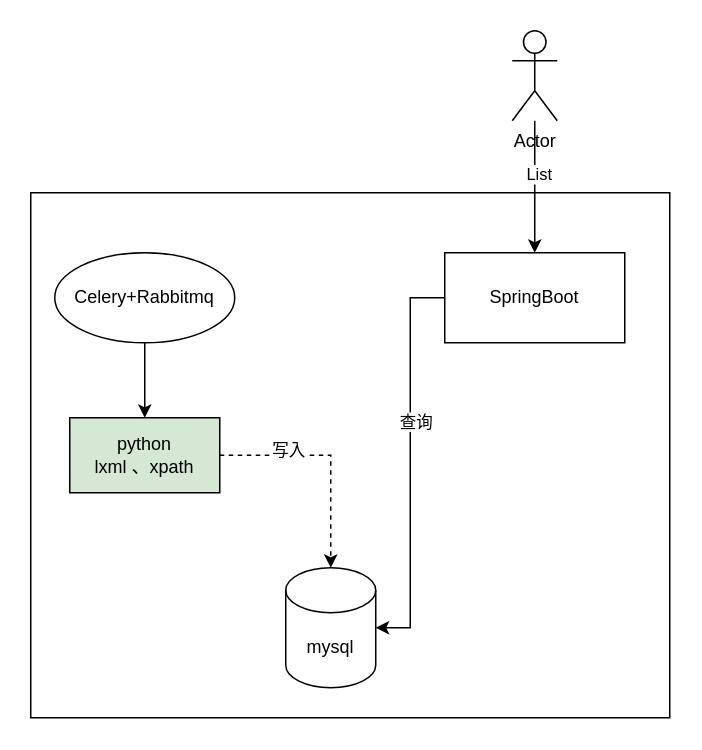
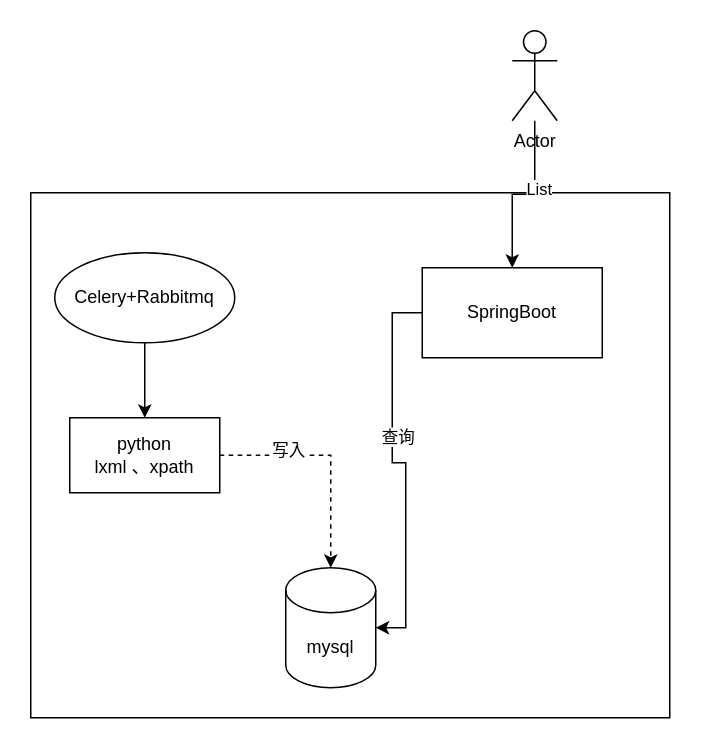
node "SpringBoot": moved (535, 298) -> (512, 313)
node "python lxml 、xpath": fillcolor #d5e8d4 -> #ffffff
